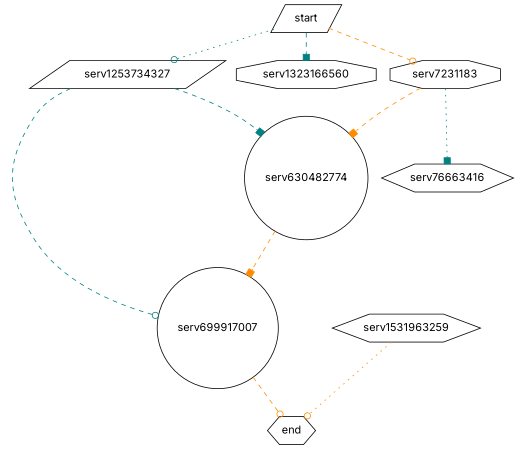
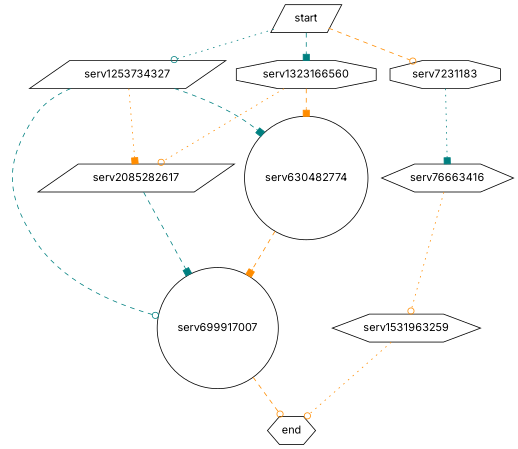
edge "serv7231183" -> "serv630482774": now "serv1323166560" -> "serv630482774"
node "serv2085282617": added
edge "serv76663416" -> "serv1531963259": added
